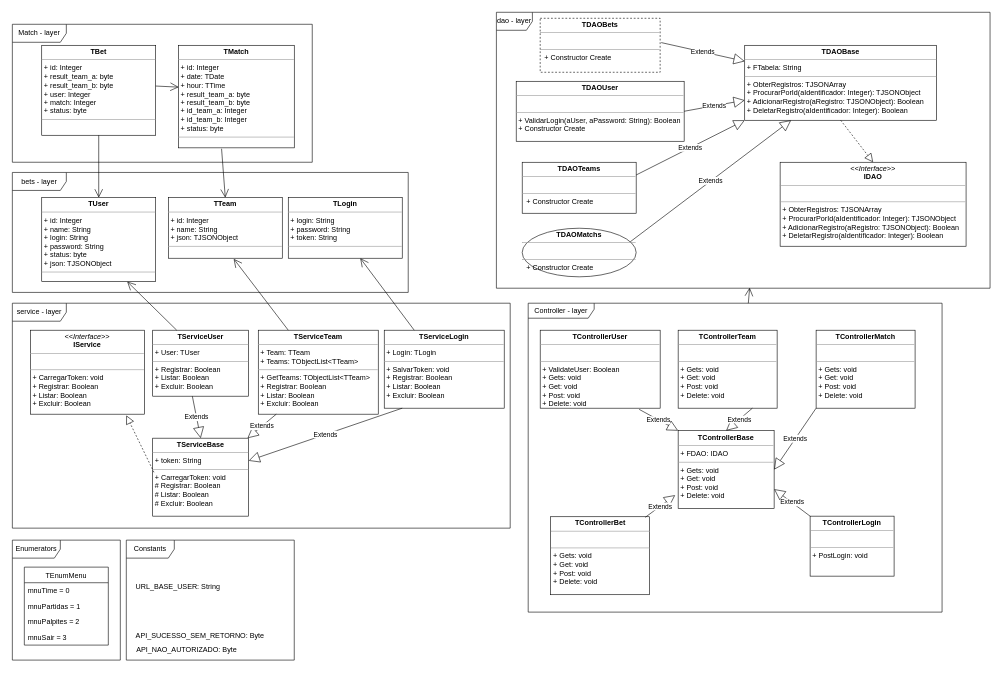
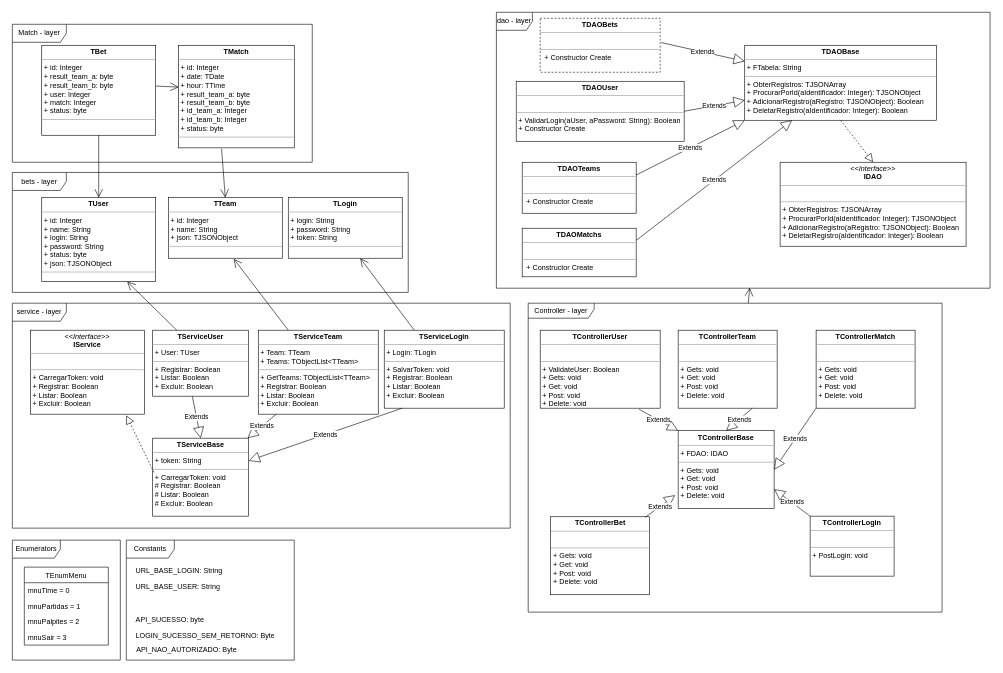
node "TDAOMatchs + Constructor Create": shape ellipse -> rectangle
node "URL_BASE_LOGIN: String": added
node "API_SUCESSO: byte": added
node "API_SUCESSO_SEM_RETORNO: Byte": label "API_SUCESSO_SEM_RETORNO: Byte" -> "LOGIN_SUCESSO_SEM_RETORNO: Byte"
